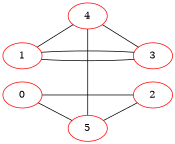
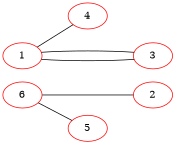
edge "4" -- "3": removed
edge "4" -- "5": removed
node "0": label "0" -> "6"
edge "2" -- "5": removed
